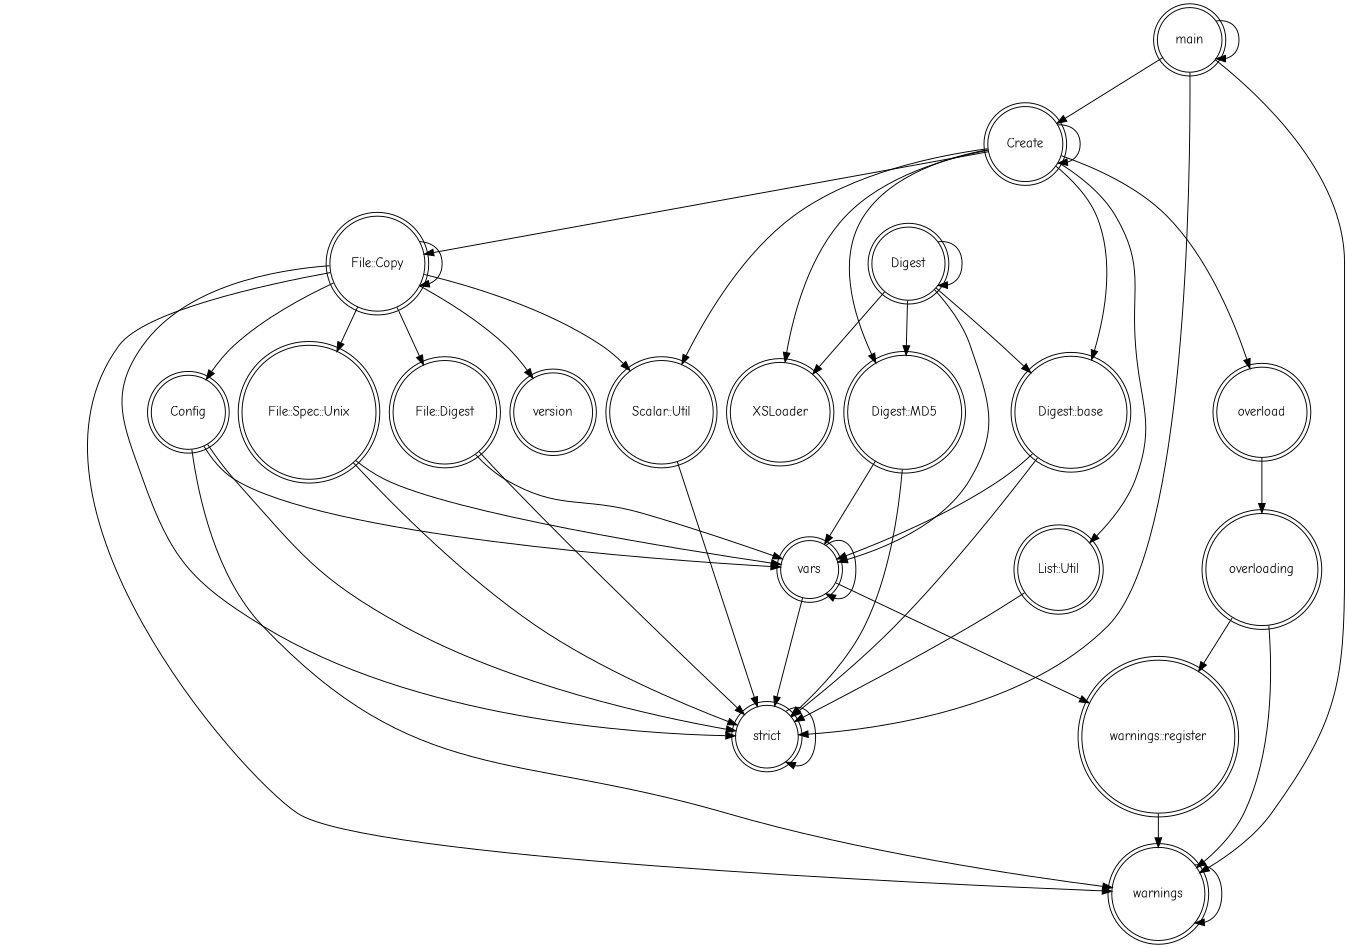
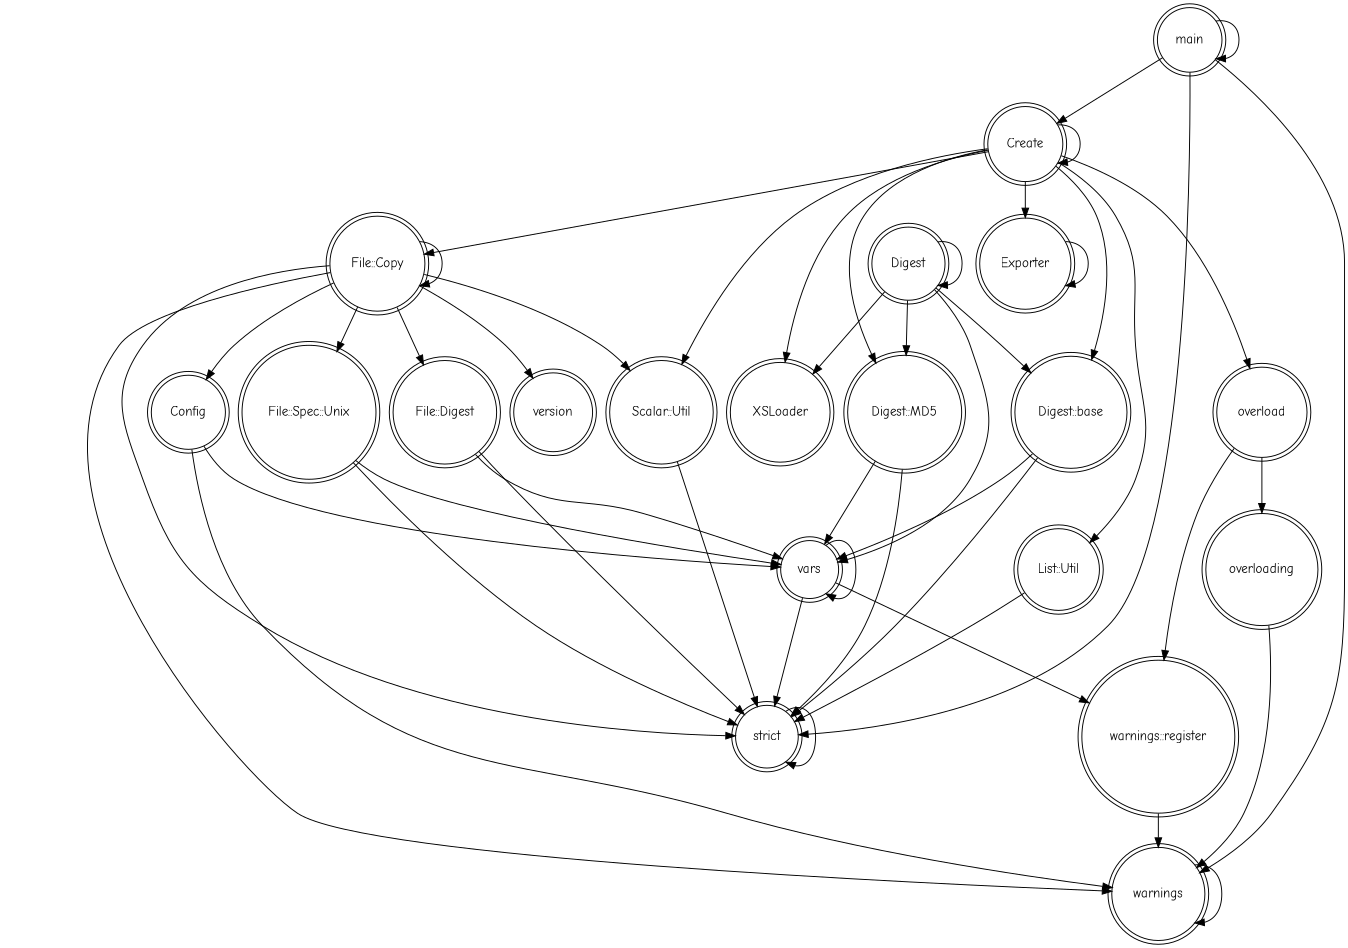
node "Exporter": added
edge "overloading" -> "warnings::register": now "overload" -> "warnings::register"
edge "Config" -> "strict": removed
